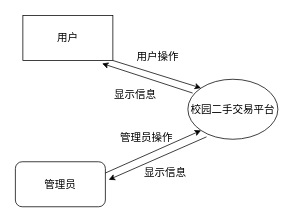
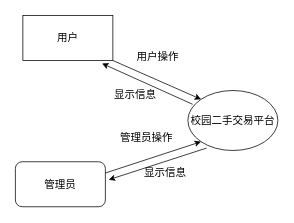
node "校园二手交易平台": moved (233, 109) -> (233, 120)
